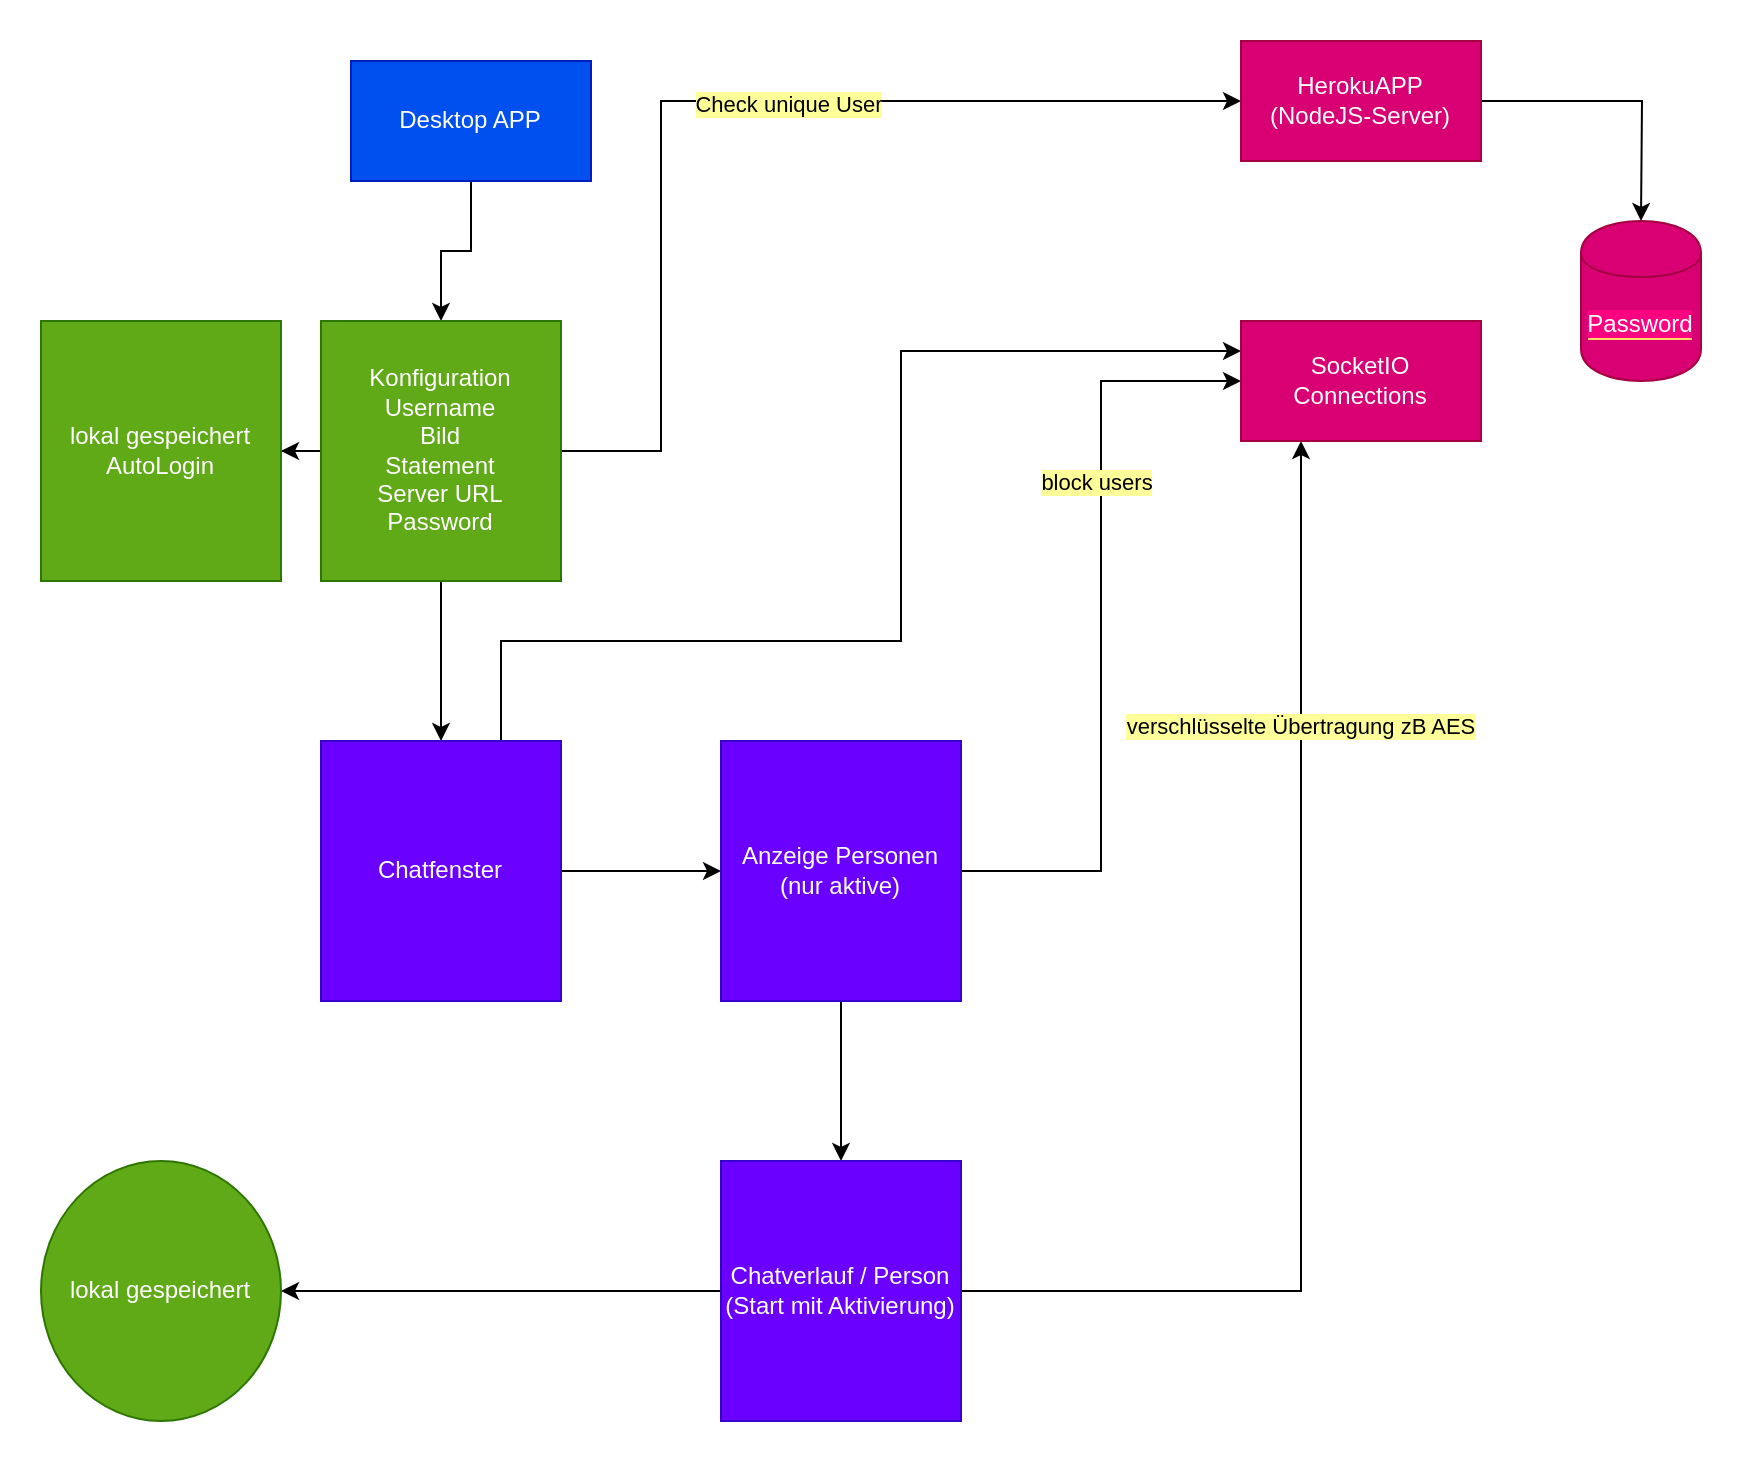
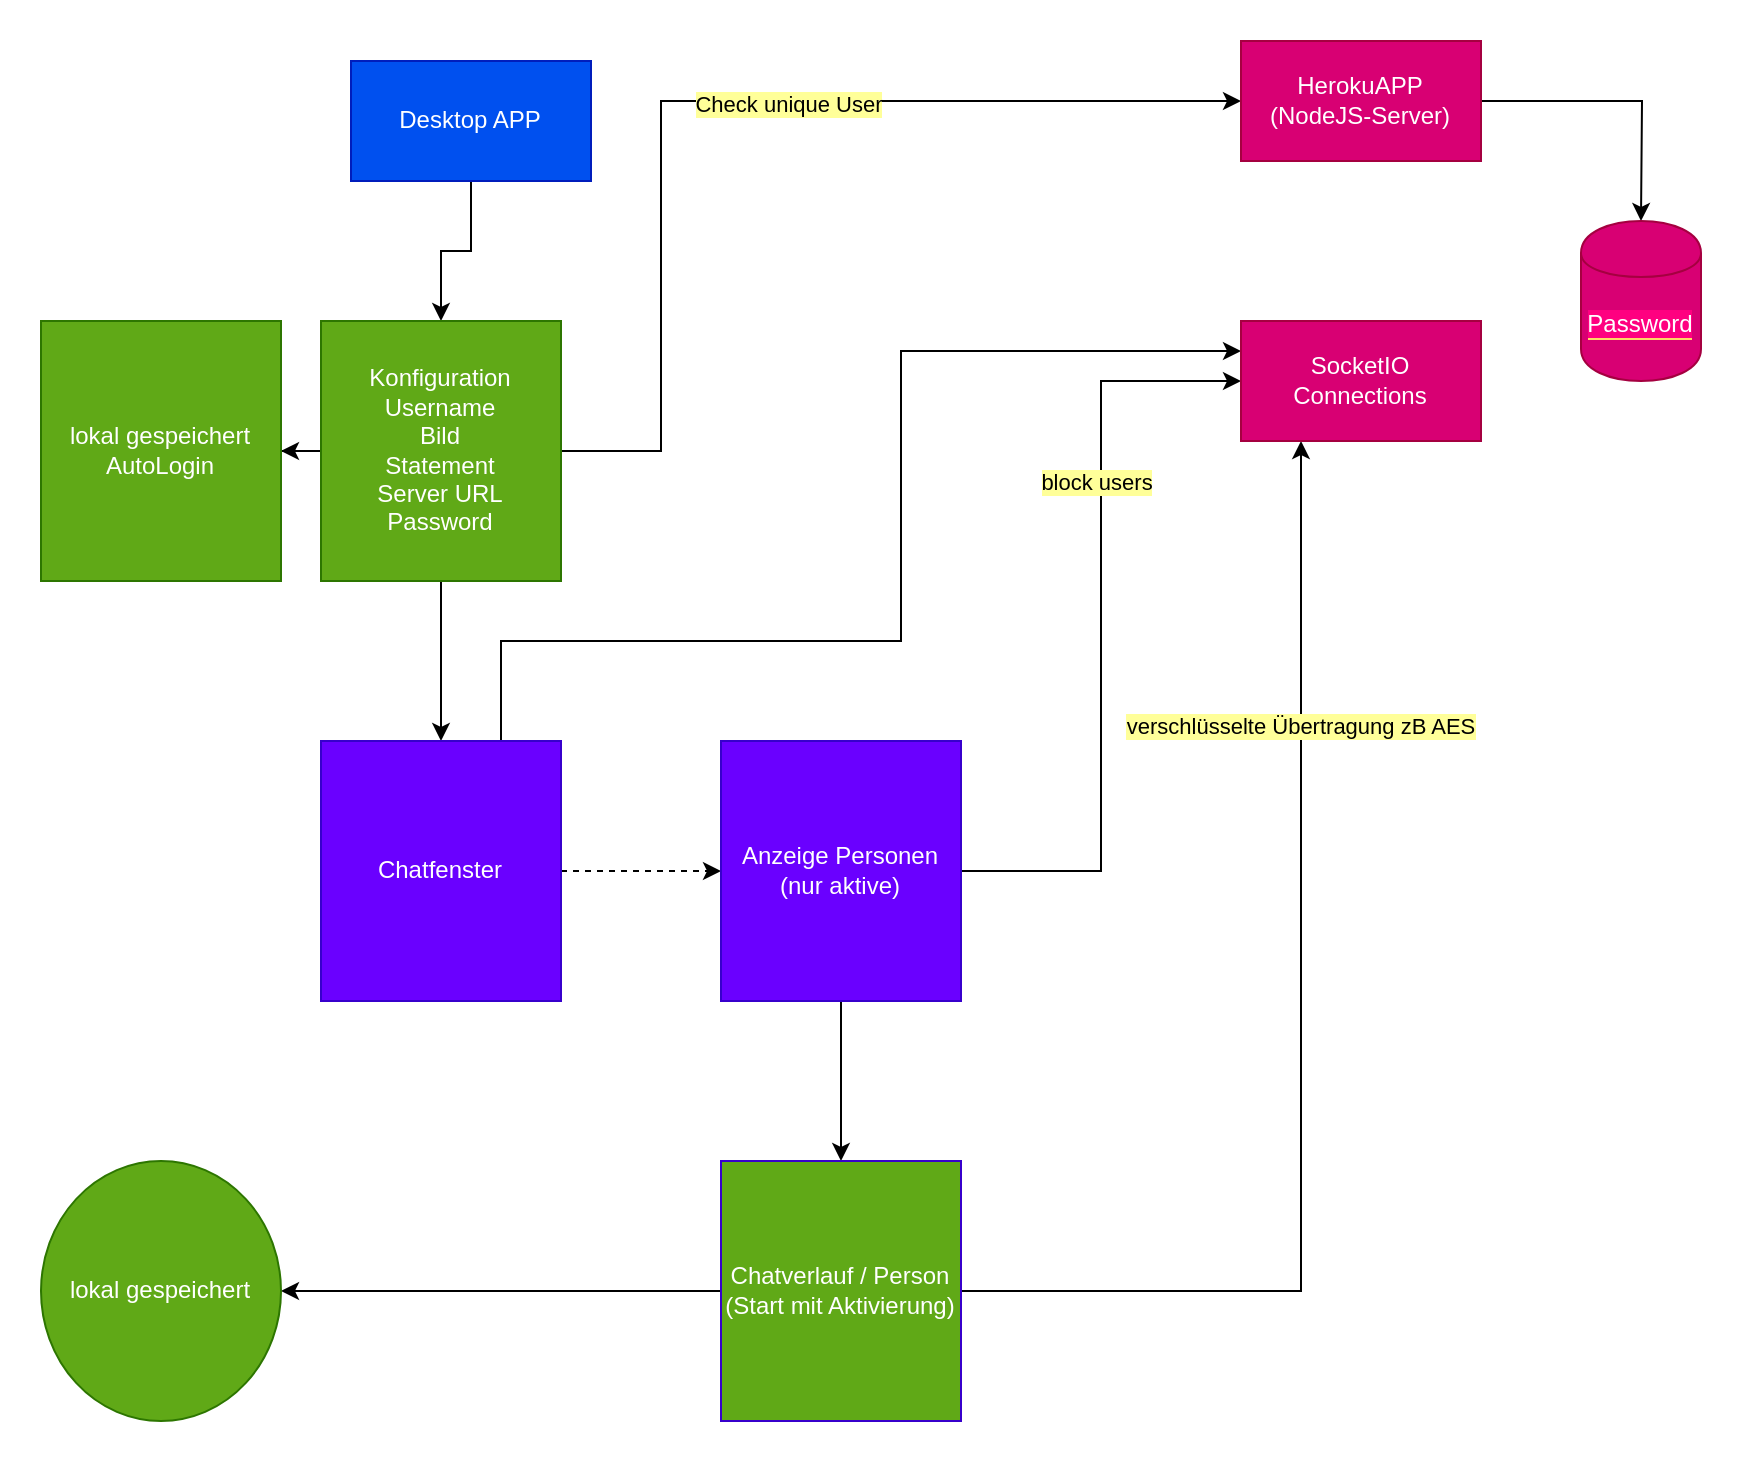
edge "Chatfenster" -> "Anzeige Personen (nur aktive)": style solid -> dashed
node "Chatverlauf / Person (Start mit Aktivierung)": fillcolor #6a00ff -> #60a917
